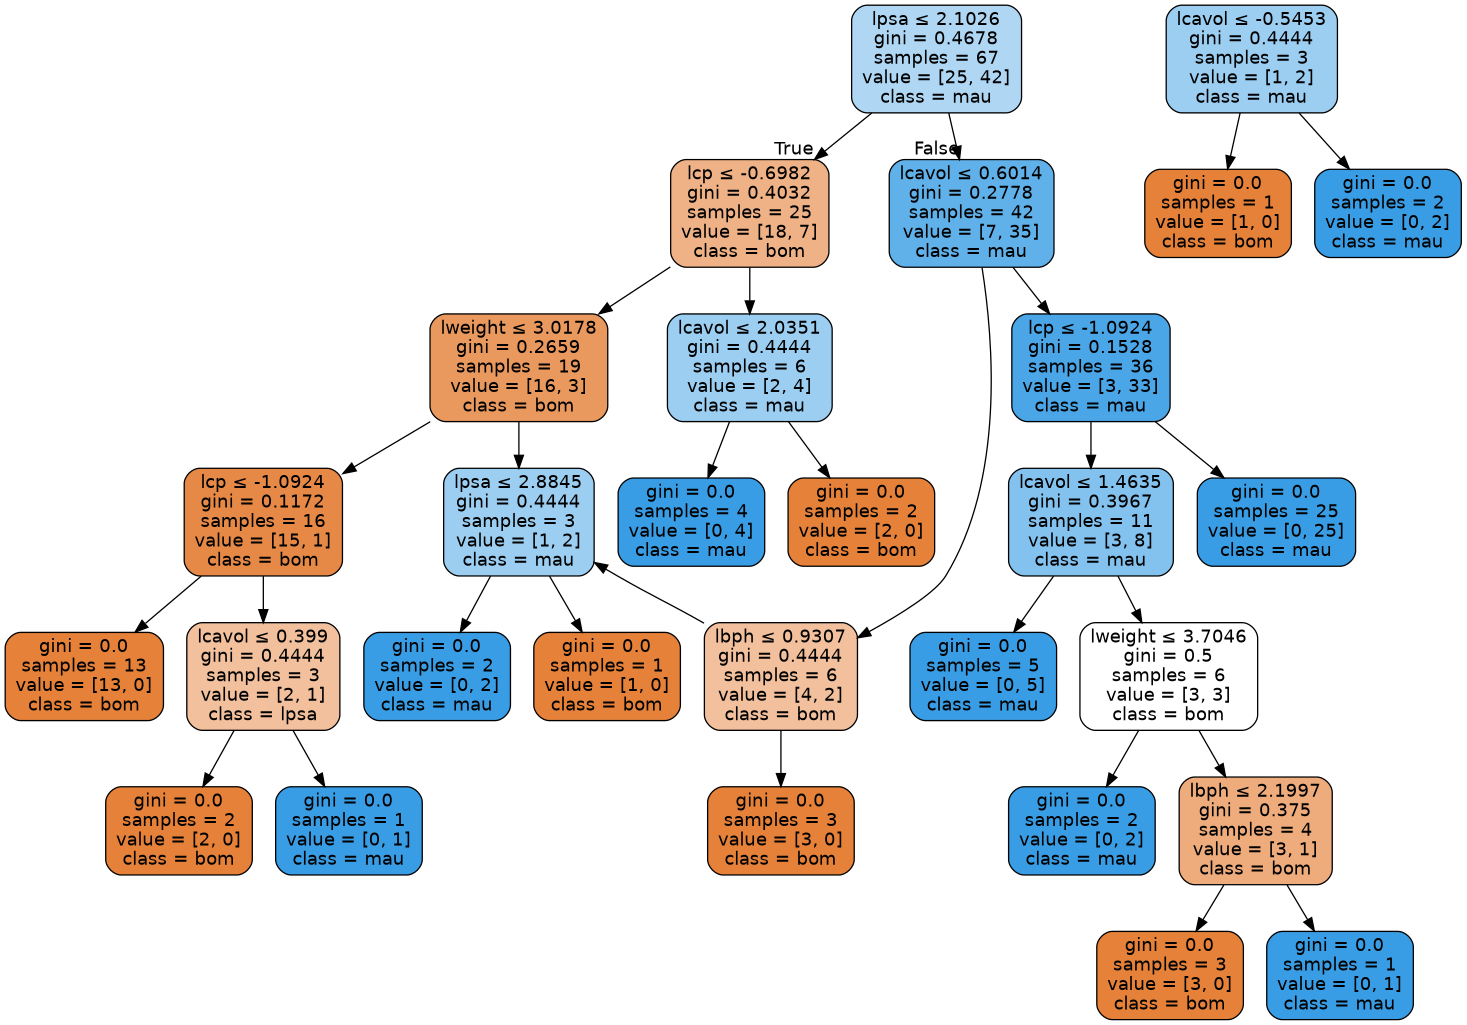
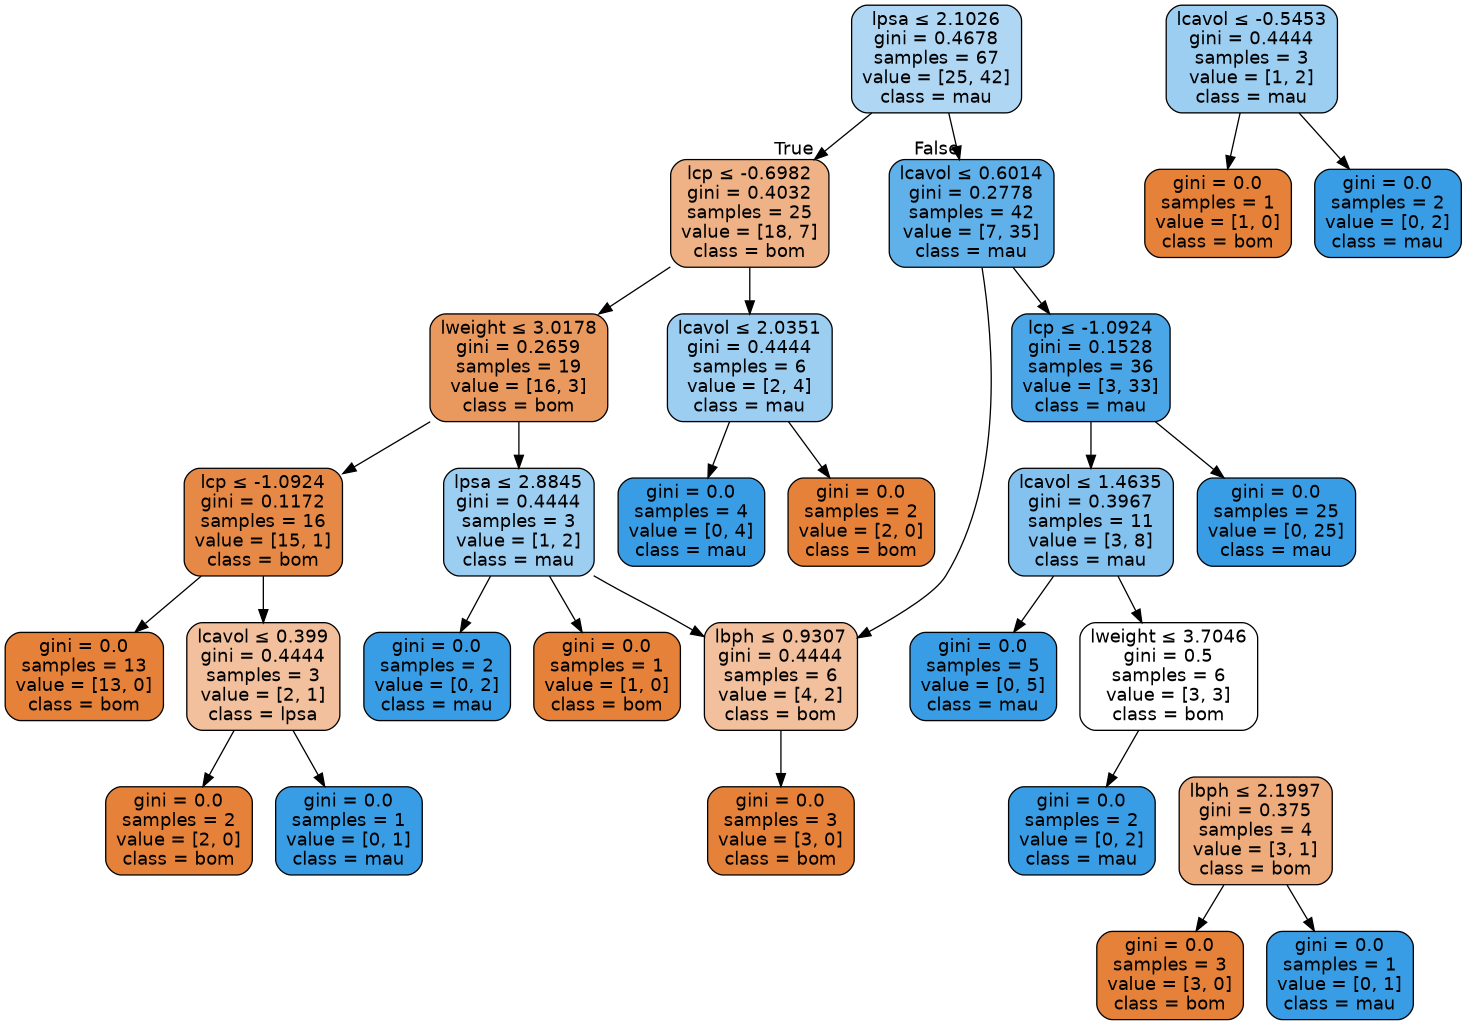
edge "lbph ≤ 0.9307" -> "lpsa ≤ 2.8845": reversed
edge "lweight ≤ 3.7046" -> "lbph ≤ 2.1997": removed
